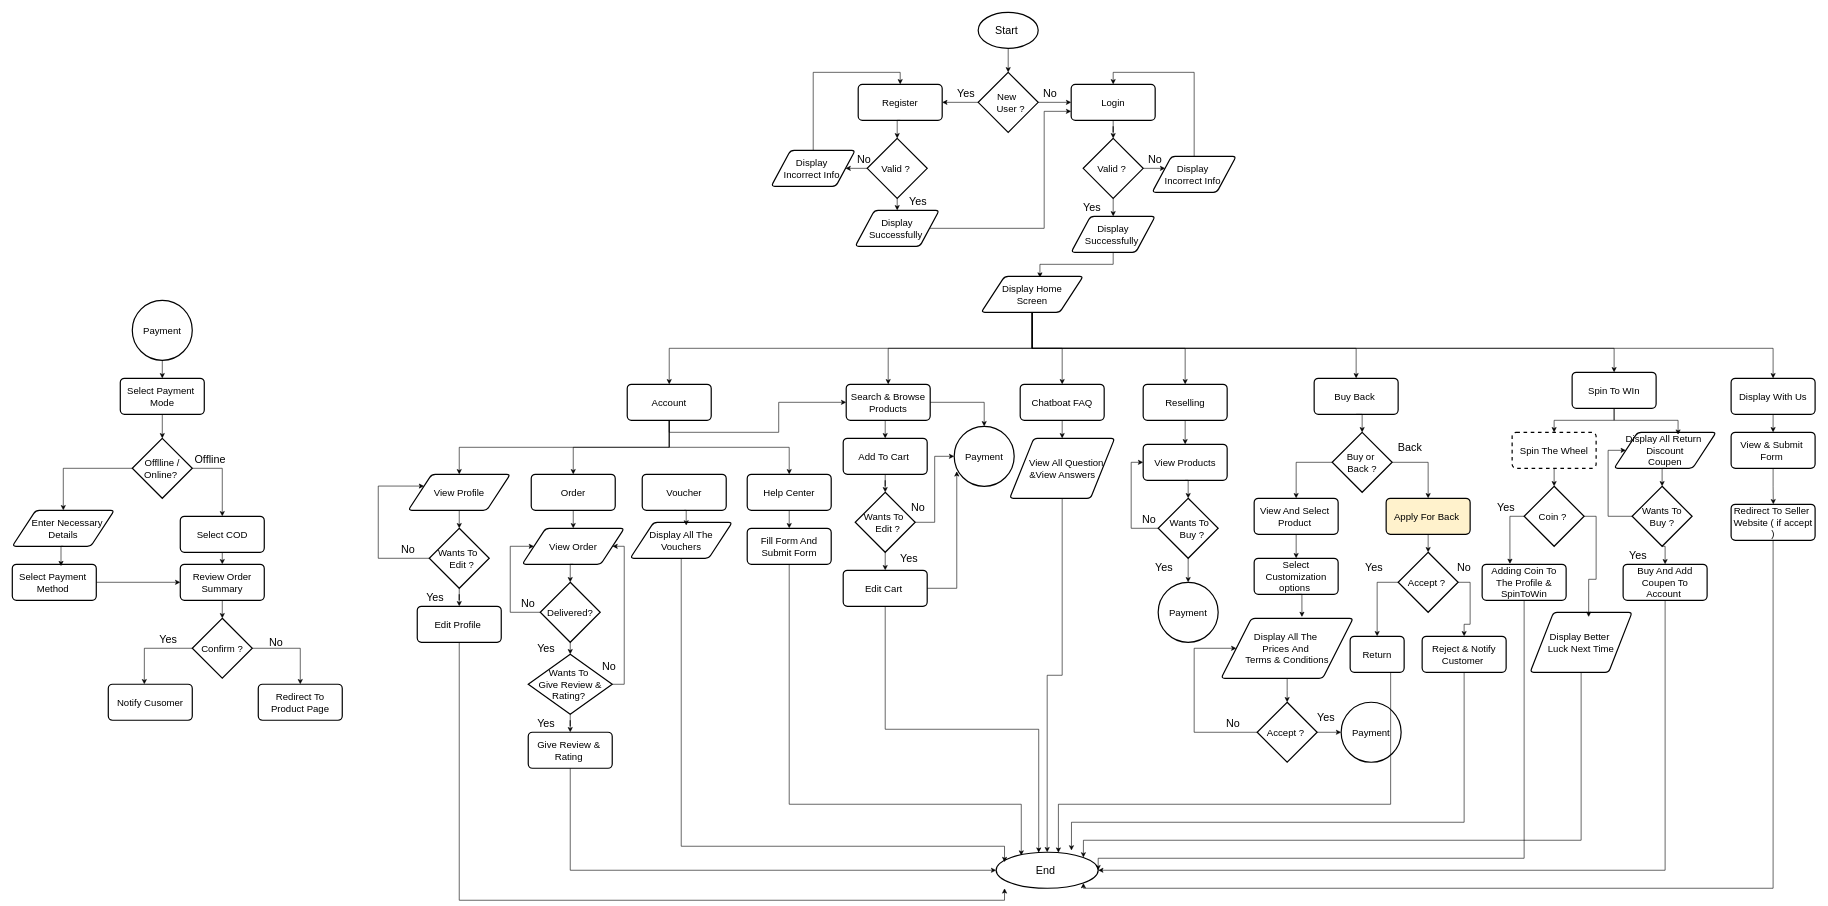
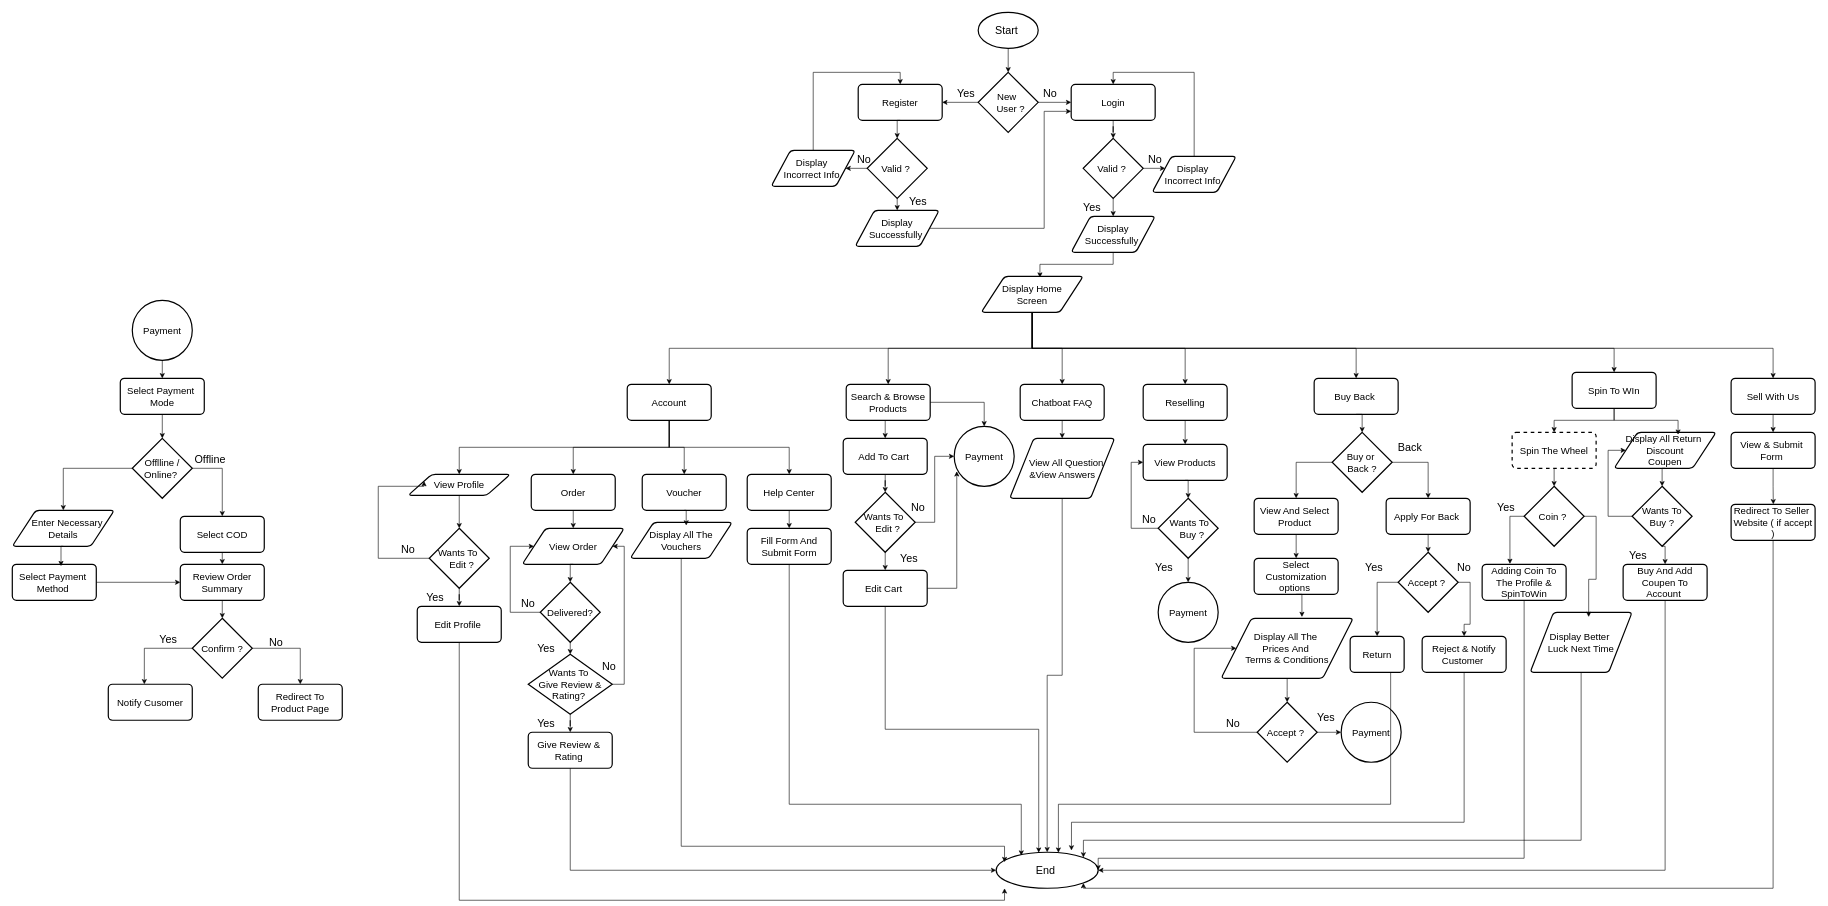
node "Display With Us": label "Display With Us" -> "Sell With Us"
edge "Account" -> "Search & Browse Products": now "Account" -> "Voucher"
node "View Profile": size 102x36 -> 102x21
node "Apply For Back": fillcolor #fff2cc -> #ffffff
